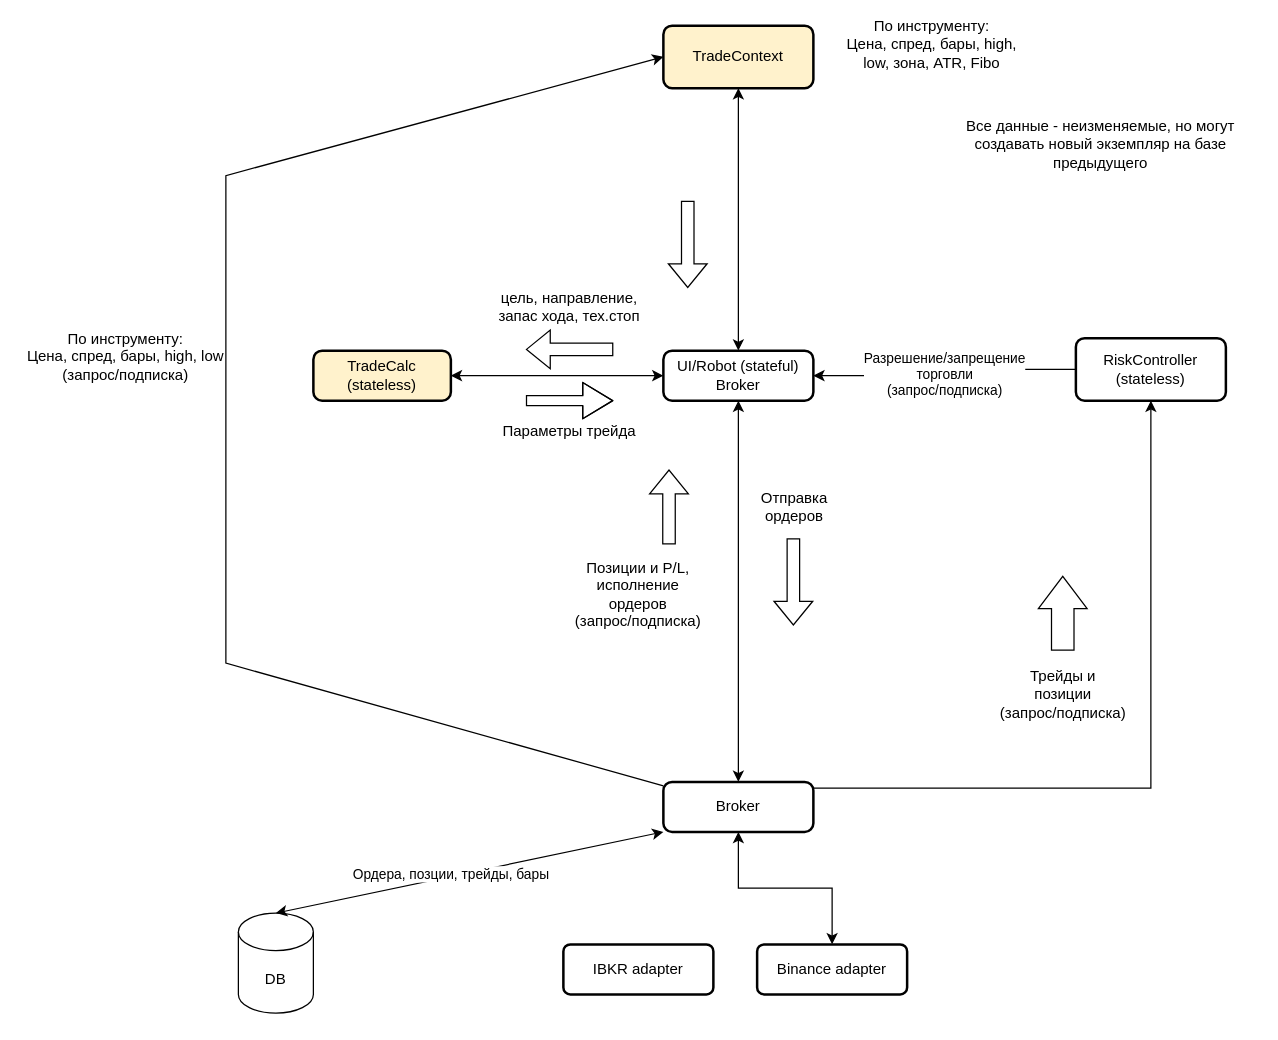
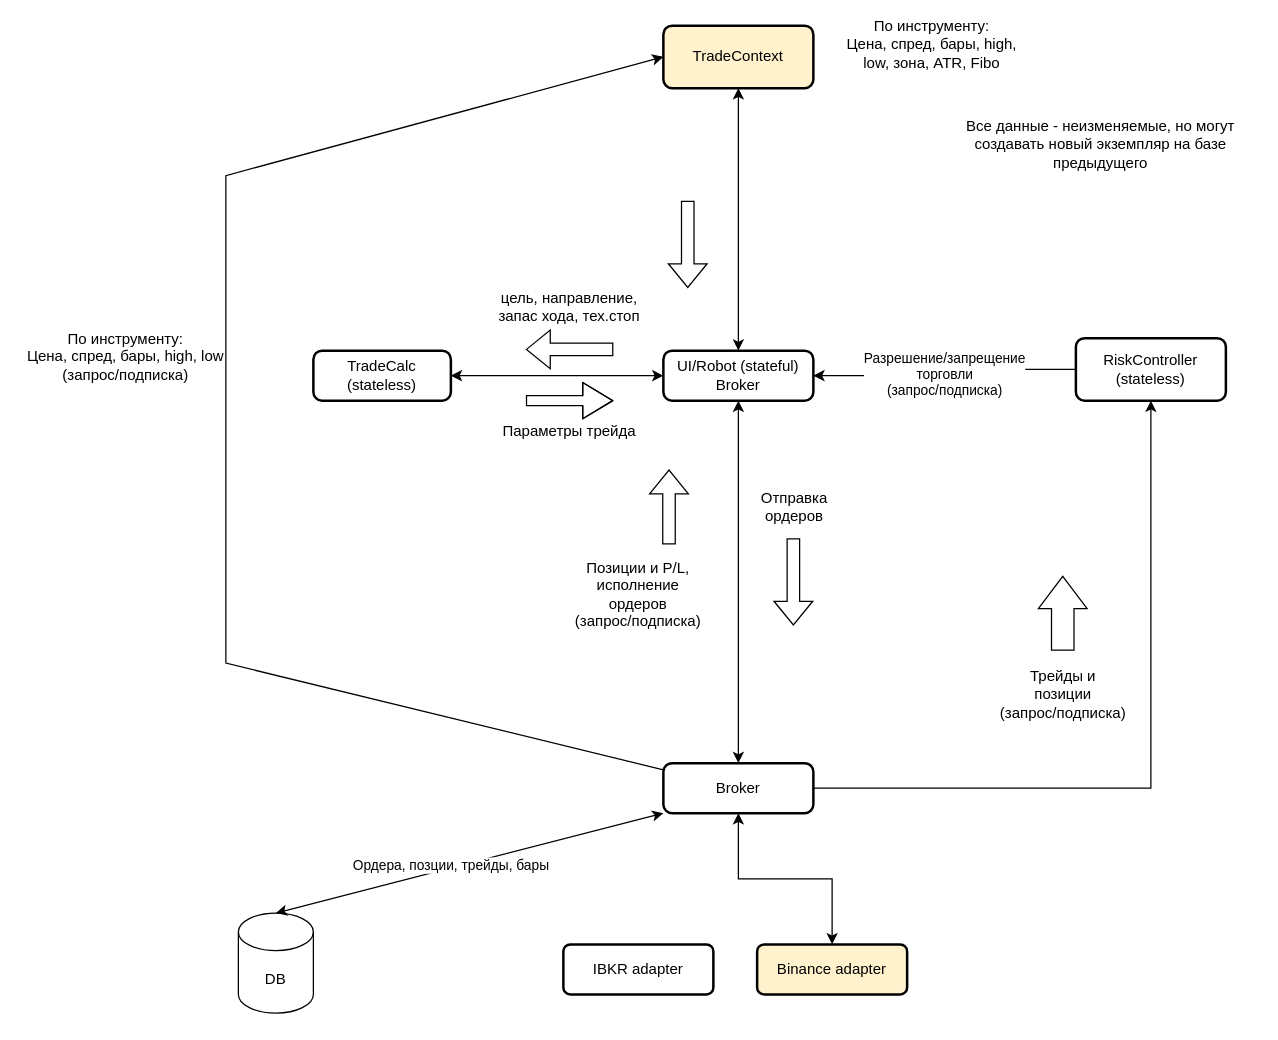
node "TradeCalc (stateless)": fillcolor #fff2cc -> #ffffff
node "Broker": moved (738, 807) -> (738, 788)
node "Binance adapter": fillcolor #ffffff -> #fff2cc
